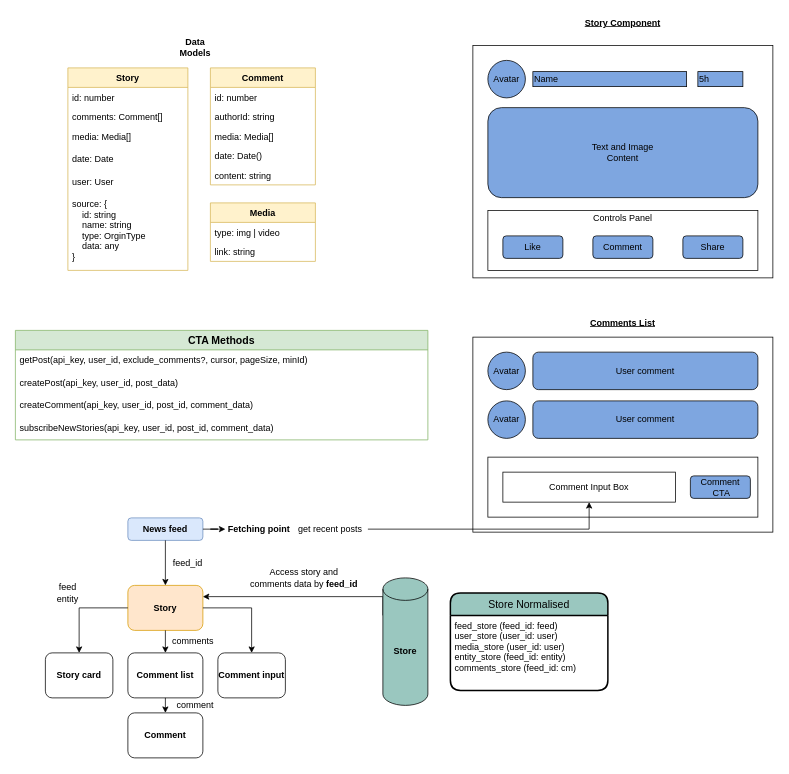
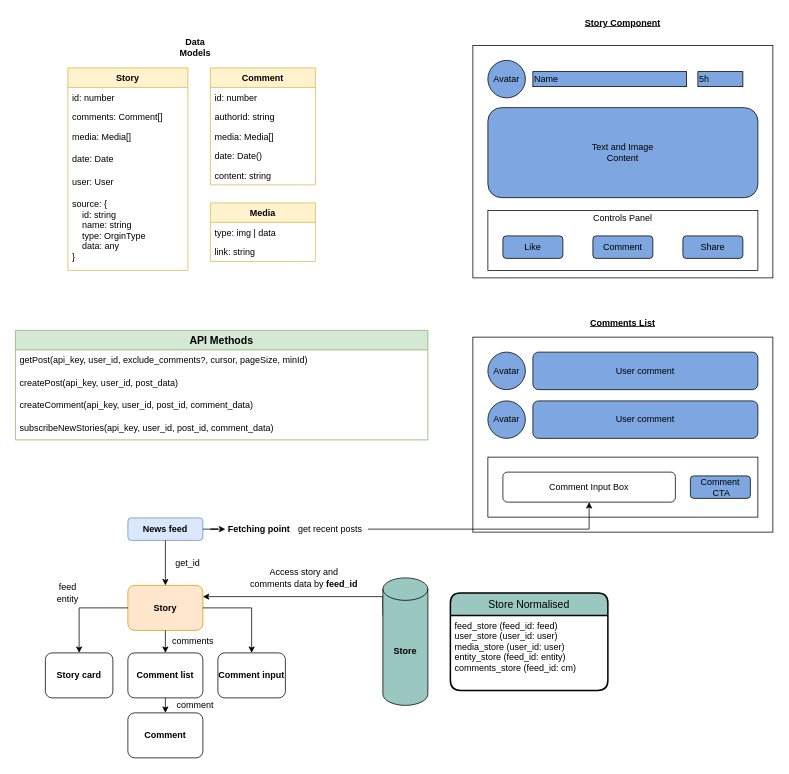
node "type: img | video": label "type: img | video" -> "type: img | data"
node "CTA Methods": label "CTA Methods" -> "API Methods"
node "Comment Input Box": shape rectangle -> rounded rectangle
node "feed_id": label "feed_id" -> "get_id"
